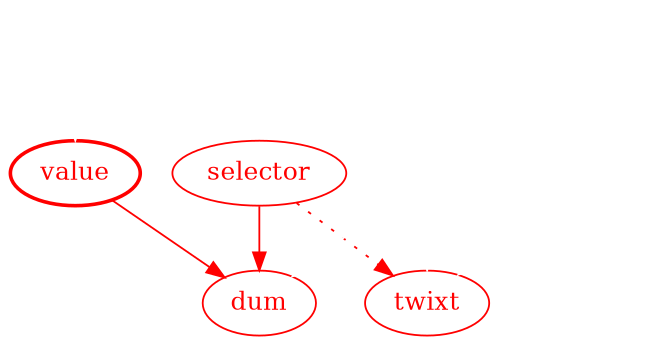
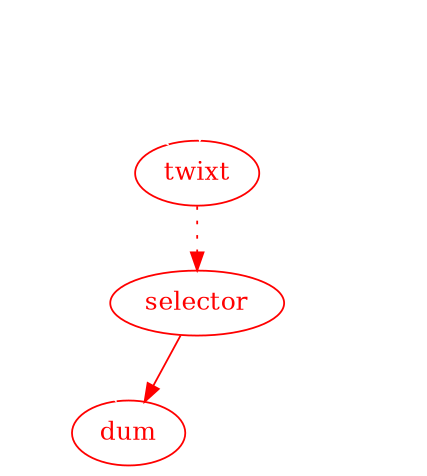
node "value": removed
edge "selector" -> "twixt": reversed
